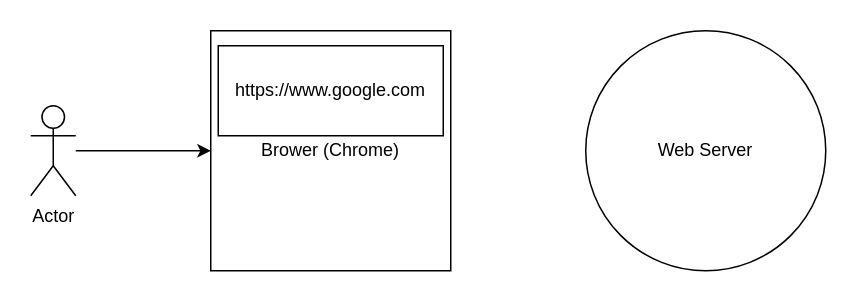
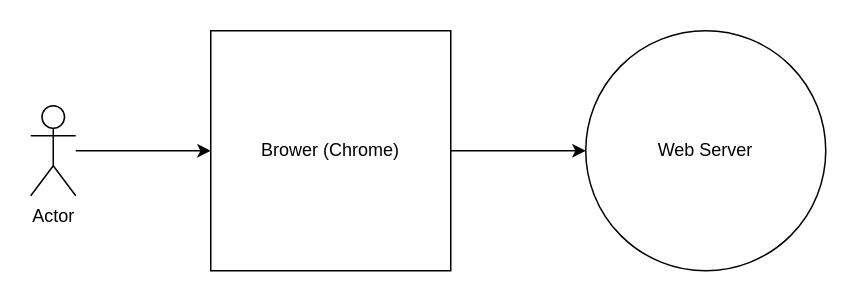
node "https://www.google.com": removed
edge "Brower (Chrome)" -> "Web Server": added
